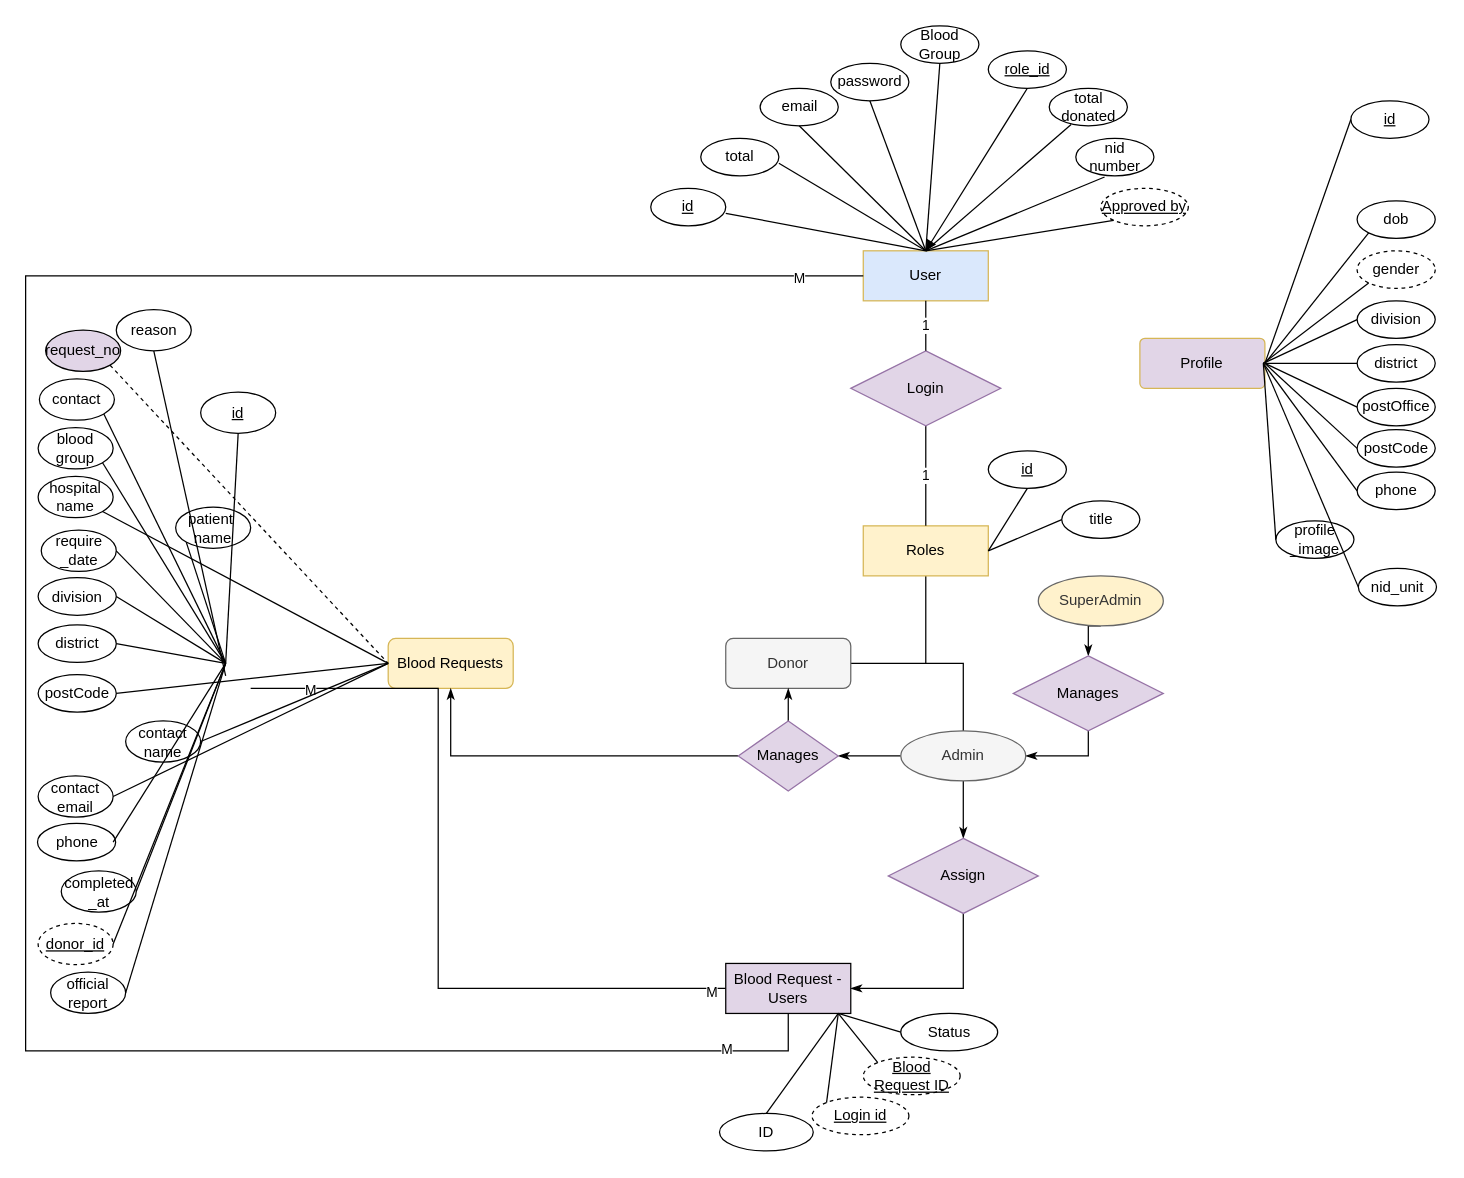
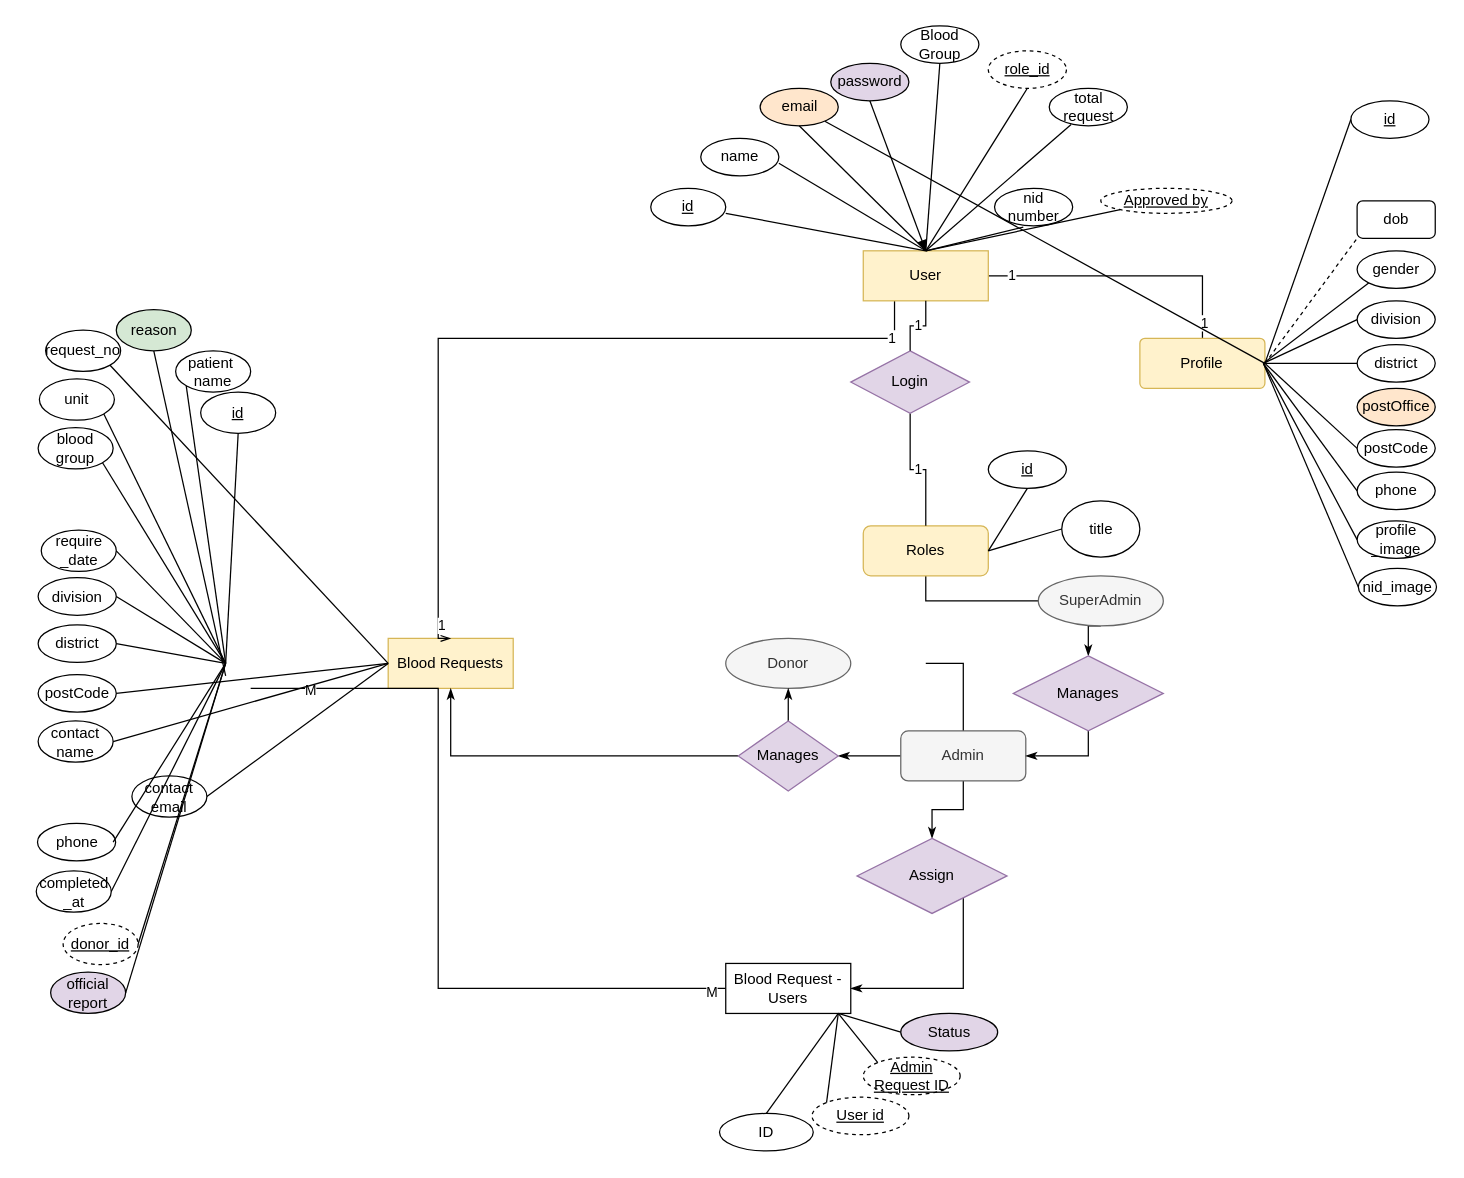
node "role_id": style solid -> dashed
node "password": fillcolor #ffffff -> #e1d5e7
node "email": fillcolor #ffffff -> #ffe6cc
node "total donated": label "total donated" -> "total request"
node "total": label "total" -> "name"
node "nid number": moved (1115, 157) -> (1033, 207)
node "Approved by": size 88x38 -> 131x25
node "dob": shape ellipse -> rounded rectangle
edge "password" -- "User": arrowhead none -> block
edge "role_id" -> "User": arrowhead block -> none
node "gender": style dashed -> solid
node "User": fillcolor #dae8fc -> #fff2cc
edge "User" -- "Profile": added, labels "1", "1"
edge "dob" -- "Profile": style solid -> dashed
node "reason": fillcolor #ffffff -> #d5e8d4
edge "User" -> "Blood Requests": added, labels "1", "1"
node "request_no": fillcolor #e1d5e7 -> #ffffff
node "Profile": fillcolor #e1d5e7 -> #fff2cc
edge "Profile" -- "postOffice": now "Profile" -- "email"
node "Login": size 150x75 -> 119x63
node "contact": label "contact" -> "unit"
node "postOffice": fillcolor #ffffff -> #ffe6cc
node "hospital name": removed
node "title": size 78x38 -> 78x56
node "patient name": moved (213, 528) -> (213, 371)
node "profile _image": moved (1315, 539) -> (1396, 539)
node "Roles": shape rectangle -> rounded rectangle
edge "request_no" -- "Blood Requests": style dashed -> solid
node "nid_unit": label "nid_unit" -> "nid_image"
edge "hospital name" -- "Blood Requests": removed
edge "Roles" -- "SuperAdmin": added
node "SuperAdmin": fillcolor #fff2cc -> #f5f5f5
edge "User" -- "Blood Request -Users": removed, labels "M", "M"
node "Blood Requests": shape rounded rectangle -> rectangle
node "Donor": shape rounded rectangle -> ellipse
edge "Roles" -- "Donor": removed
node "contact name": moved (163, 741) -> (76, 741)
node "Admin": shape ellipse -> rounded rectangle
node "contact email": moved (76, 796) -> (169, 796)
node "Assign": moved (963, 876) -> (932, 876)
node "completed _at": moved (99, 891) -> (74, 891)
node "donor_id": moved (76, 944) -> (101, 944)
node "Blood Request -Users": fillcolor #e1d5e7 -> #ffffff
node "official report": fillcolor #ffffff -> #e1d5e7
node "Status": fillcolor #ffffff -> #e1d5e7
node "Blood Request ID": label "Blood Request ID" -> "Admin Request ID"
node "Login id": label "Login id" -> "User id"
